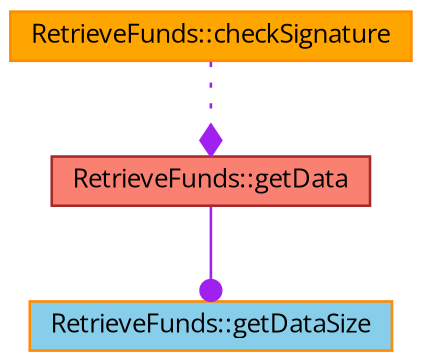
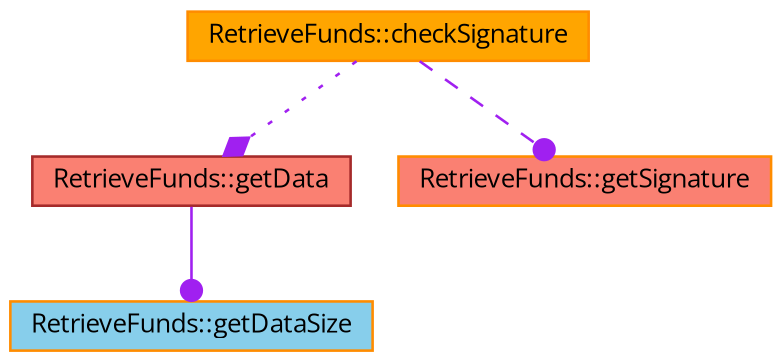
node "RetrieveFunds::getSignature": added
